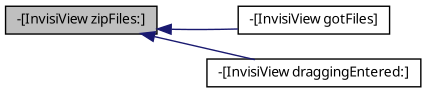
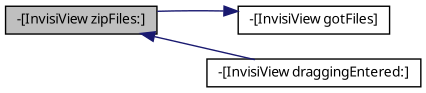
edge "-[InvisiView gotFiles]" -> "-[InvisiView zipFiles:]": reversed
